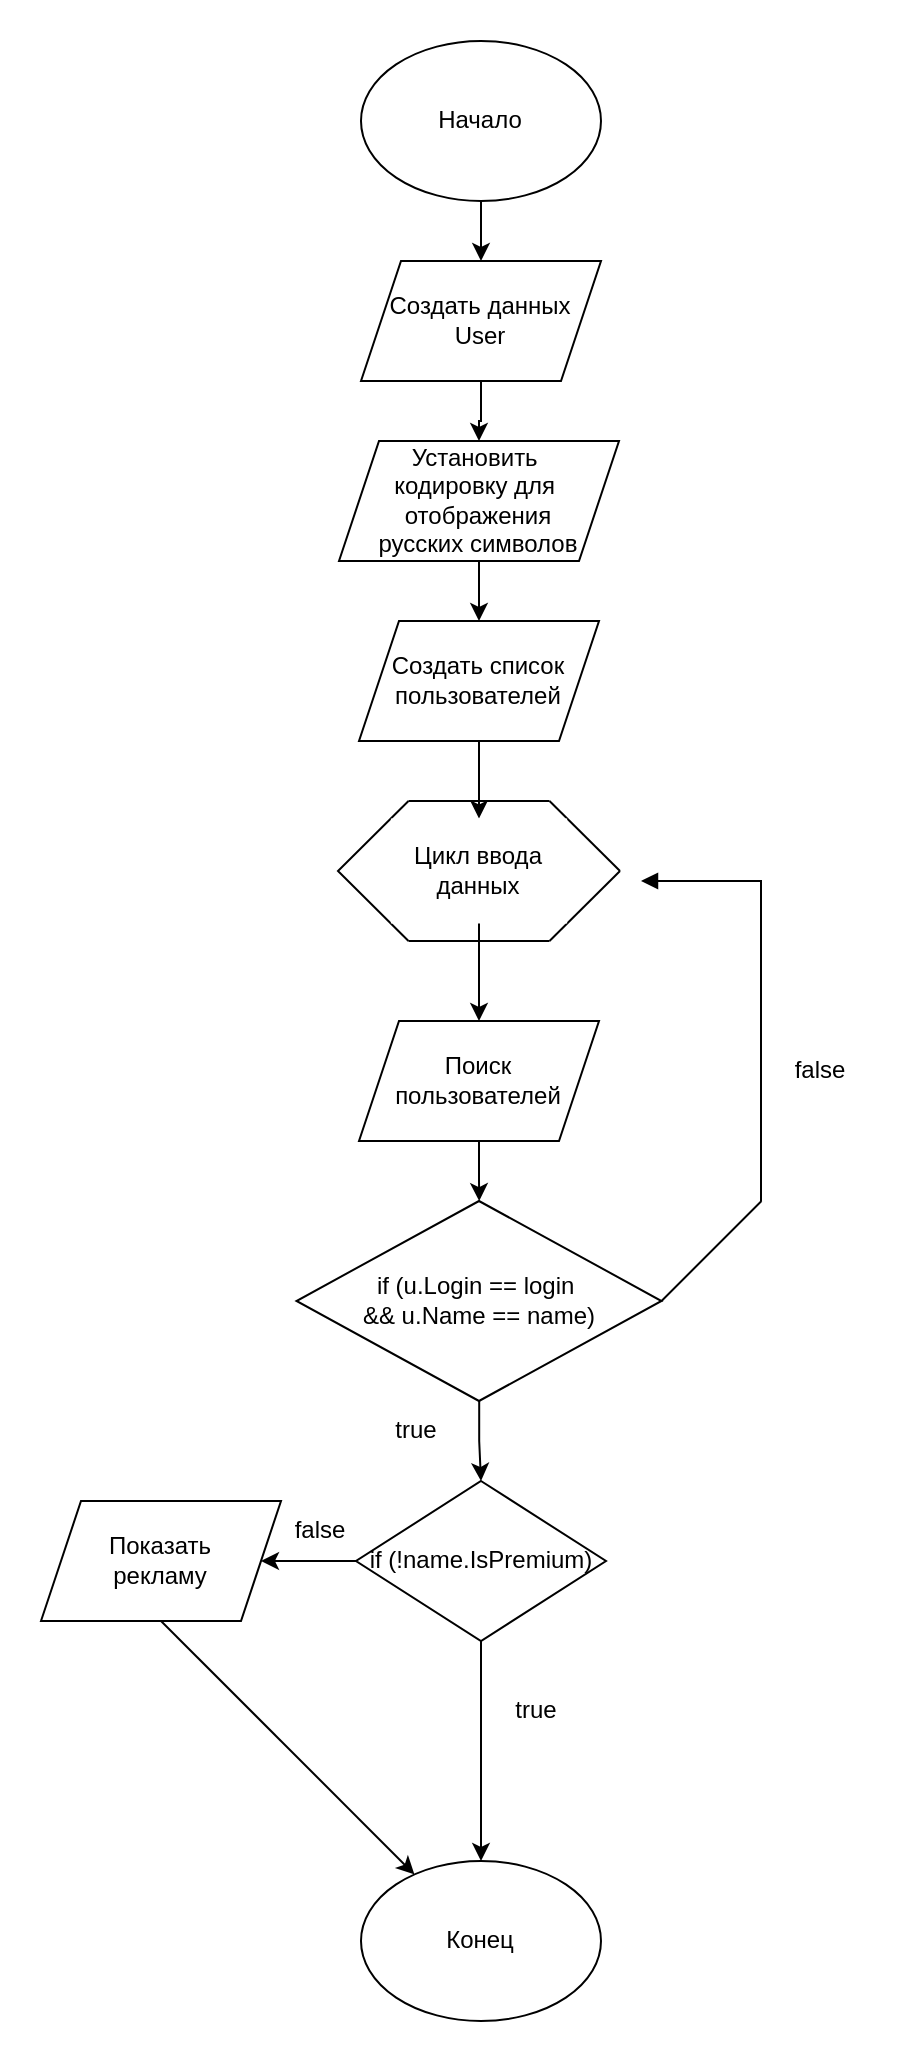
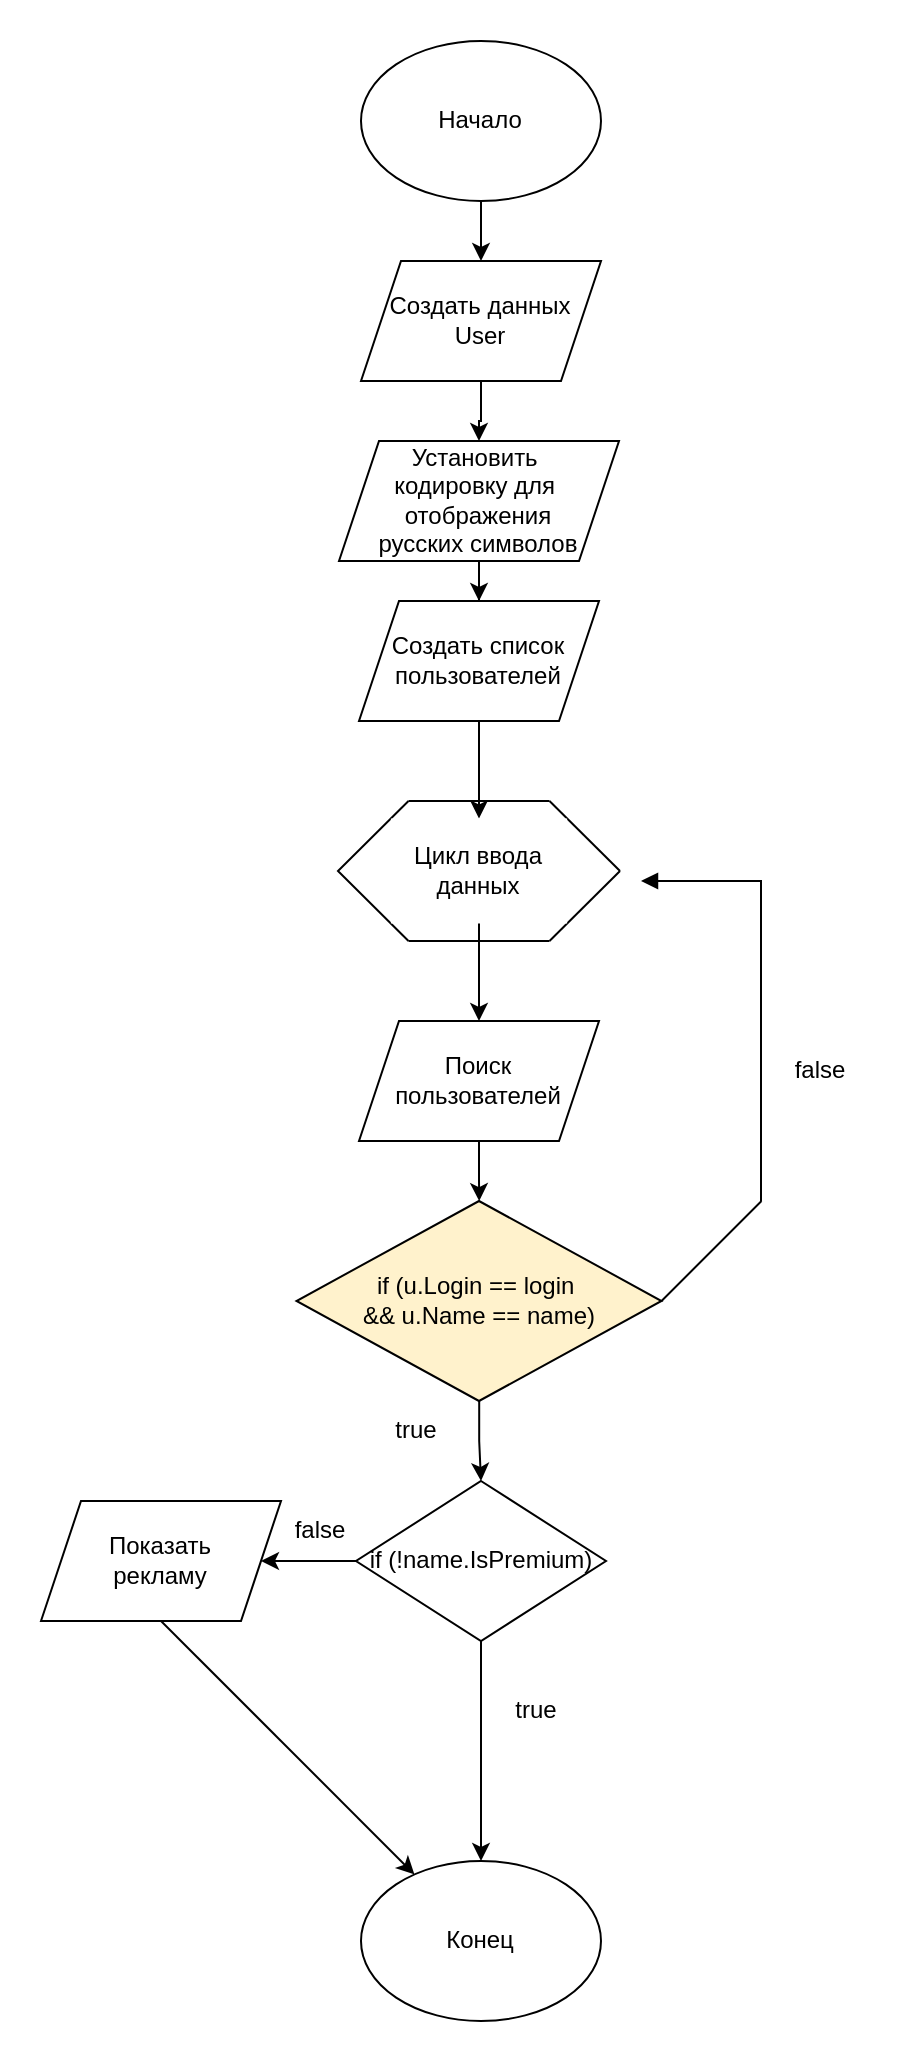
node "Создать список пользователей": moved (479, 681) -> (479, 661)
node "if (u.Login == login && u.Name == name)": fillcolor #ffffff -> #fff2cc
